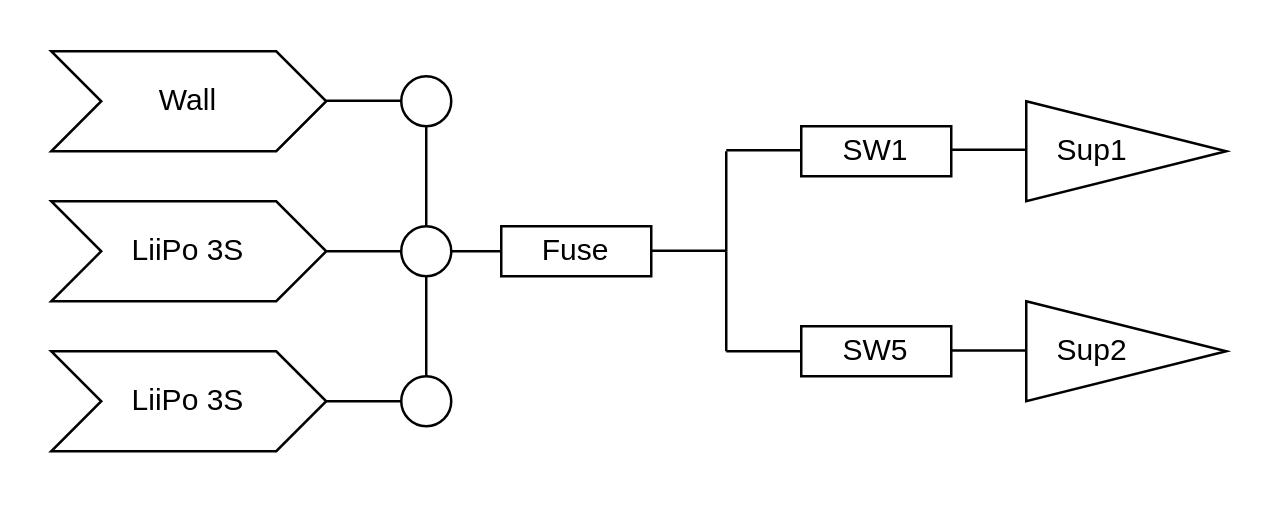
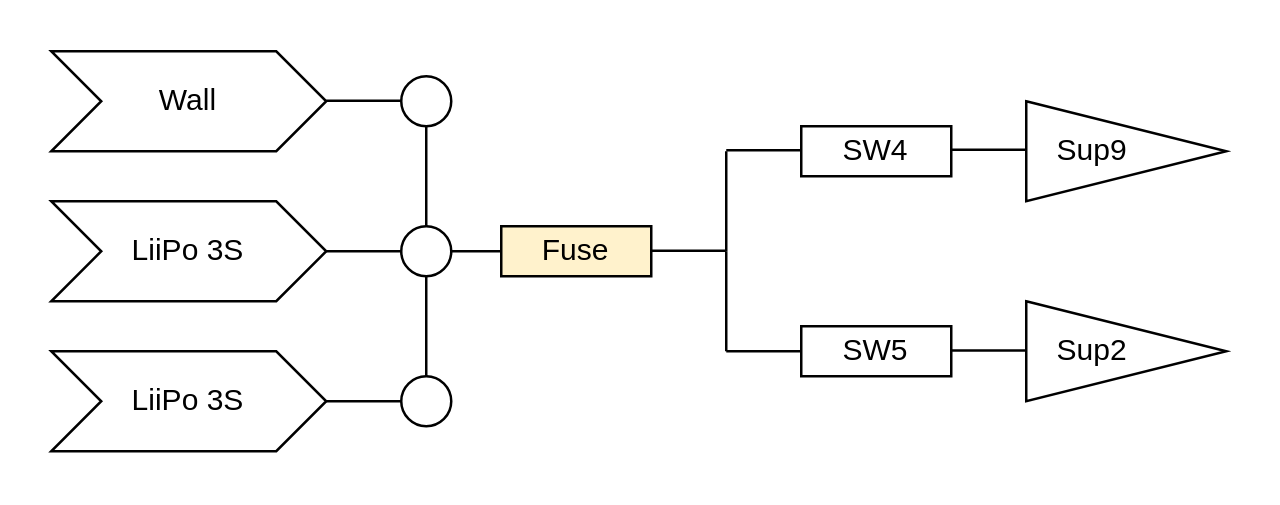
node "SW1": label "SW1" -> "SW4"
node "Sup1": label "Sup1" -> "Sup9"
node "Fuse": fillcolor #ffffff -> #fff2cc
